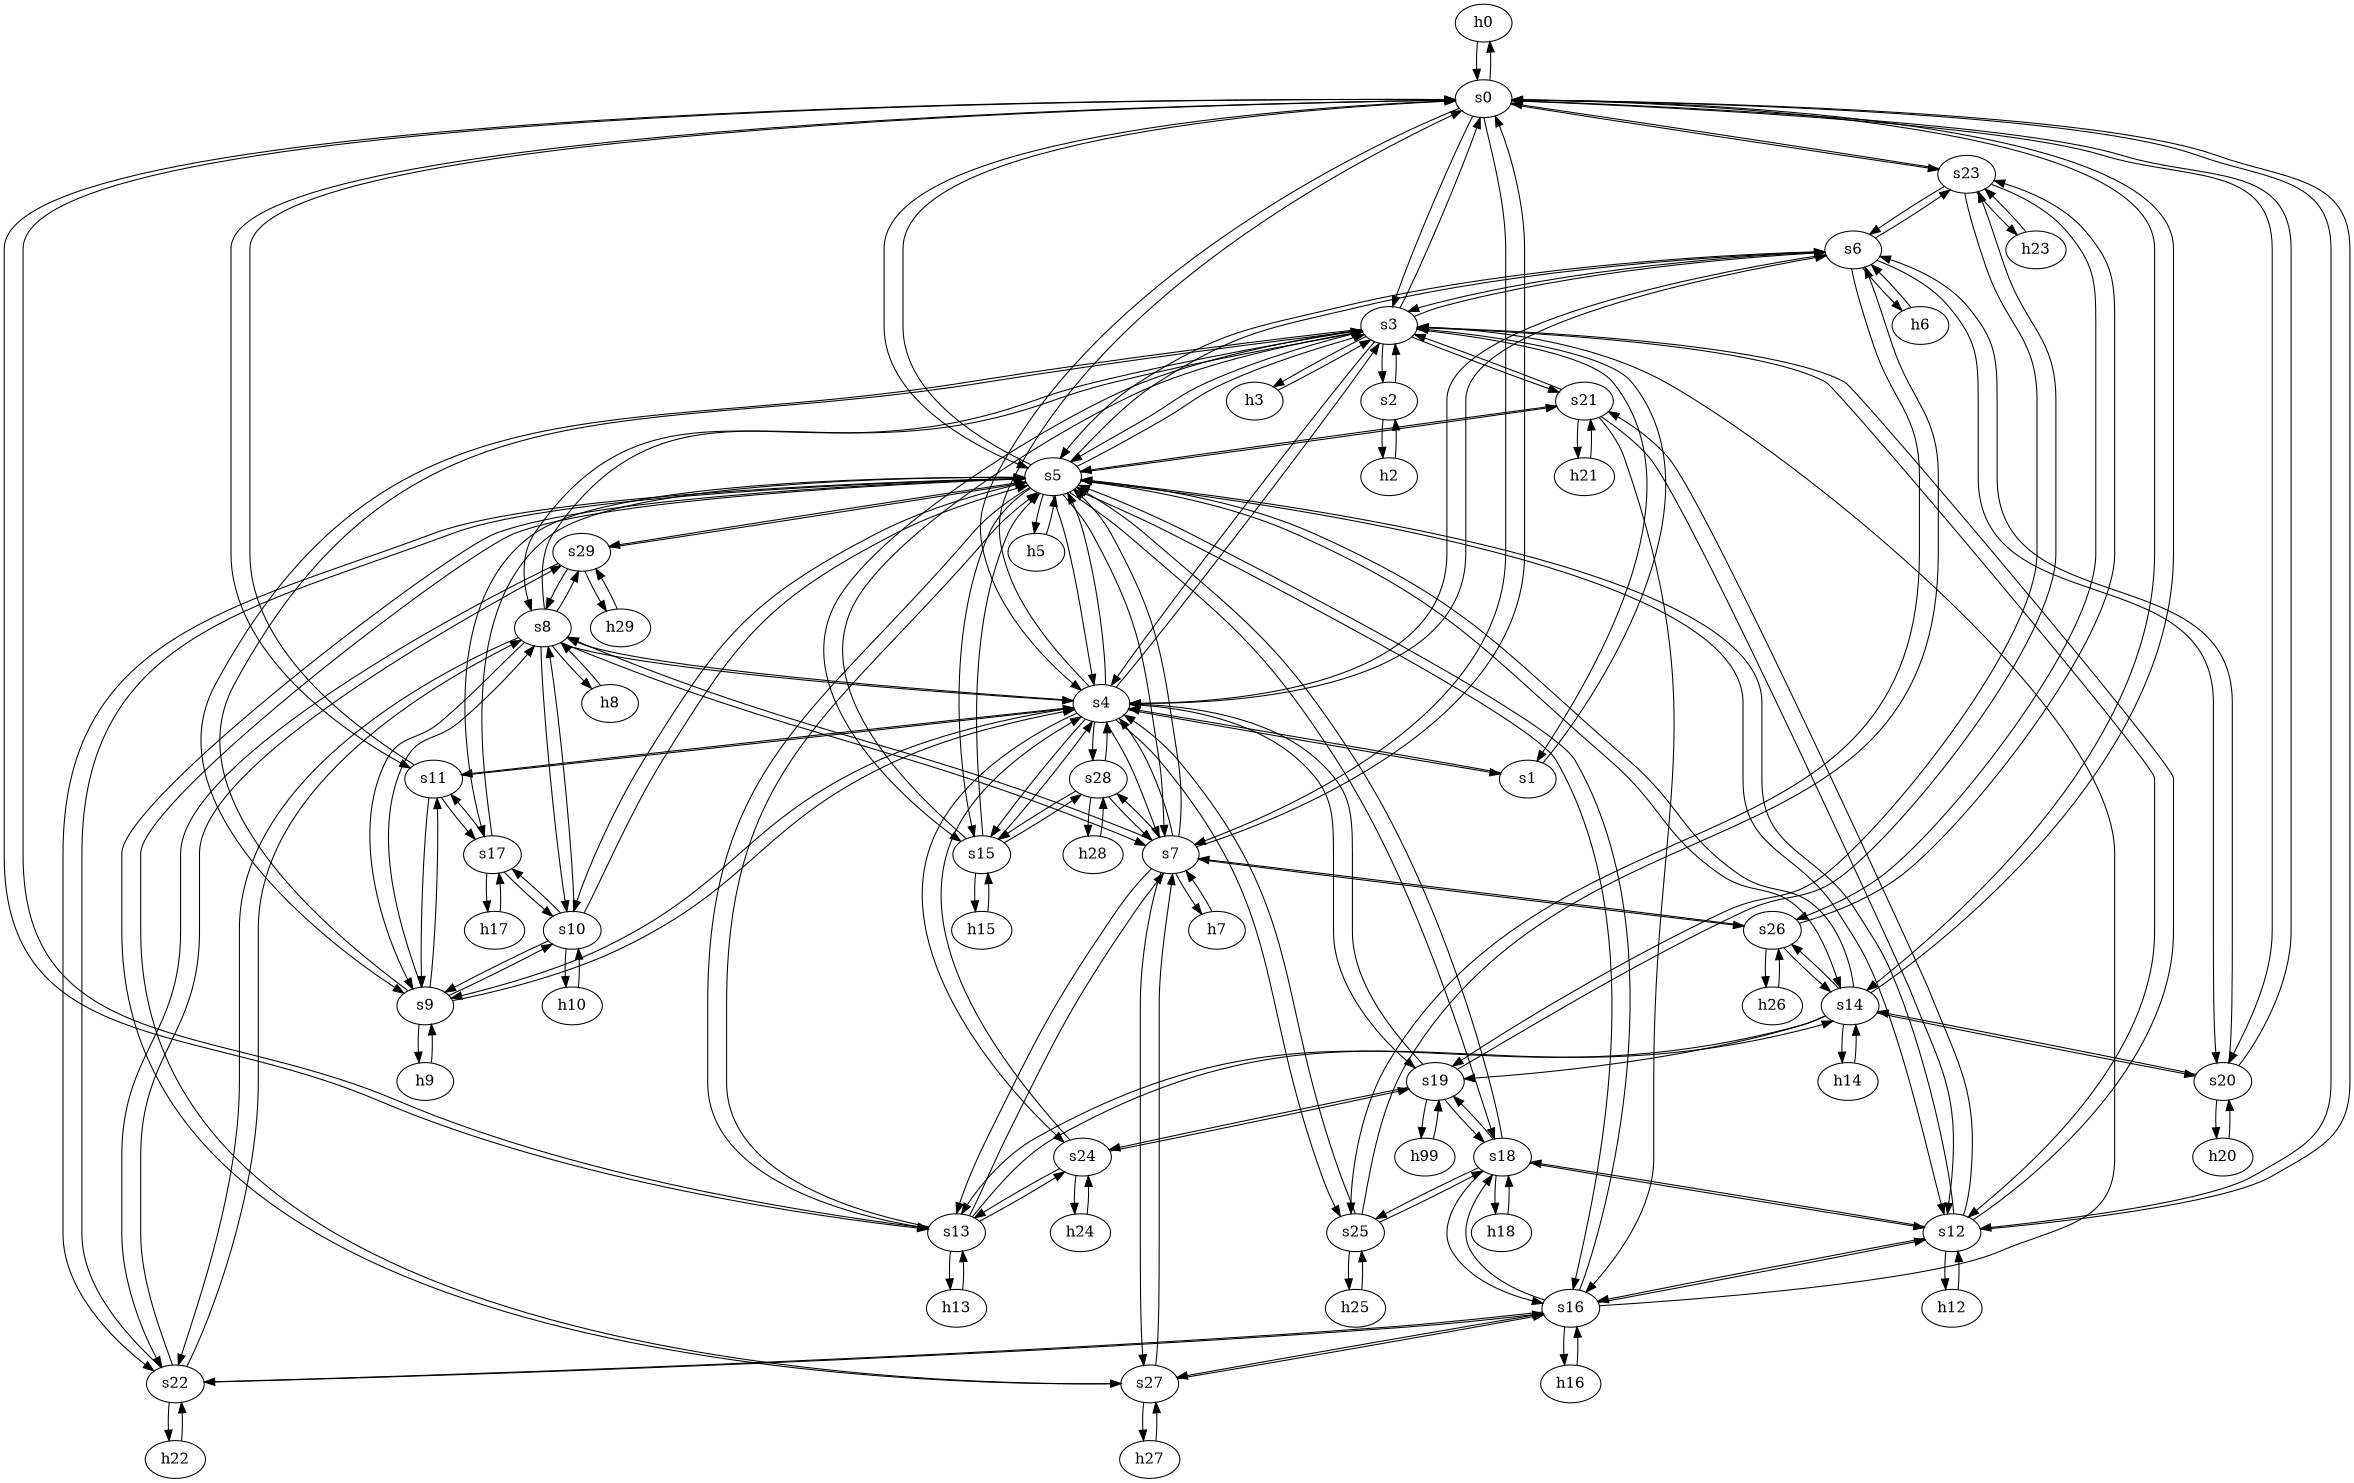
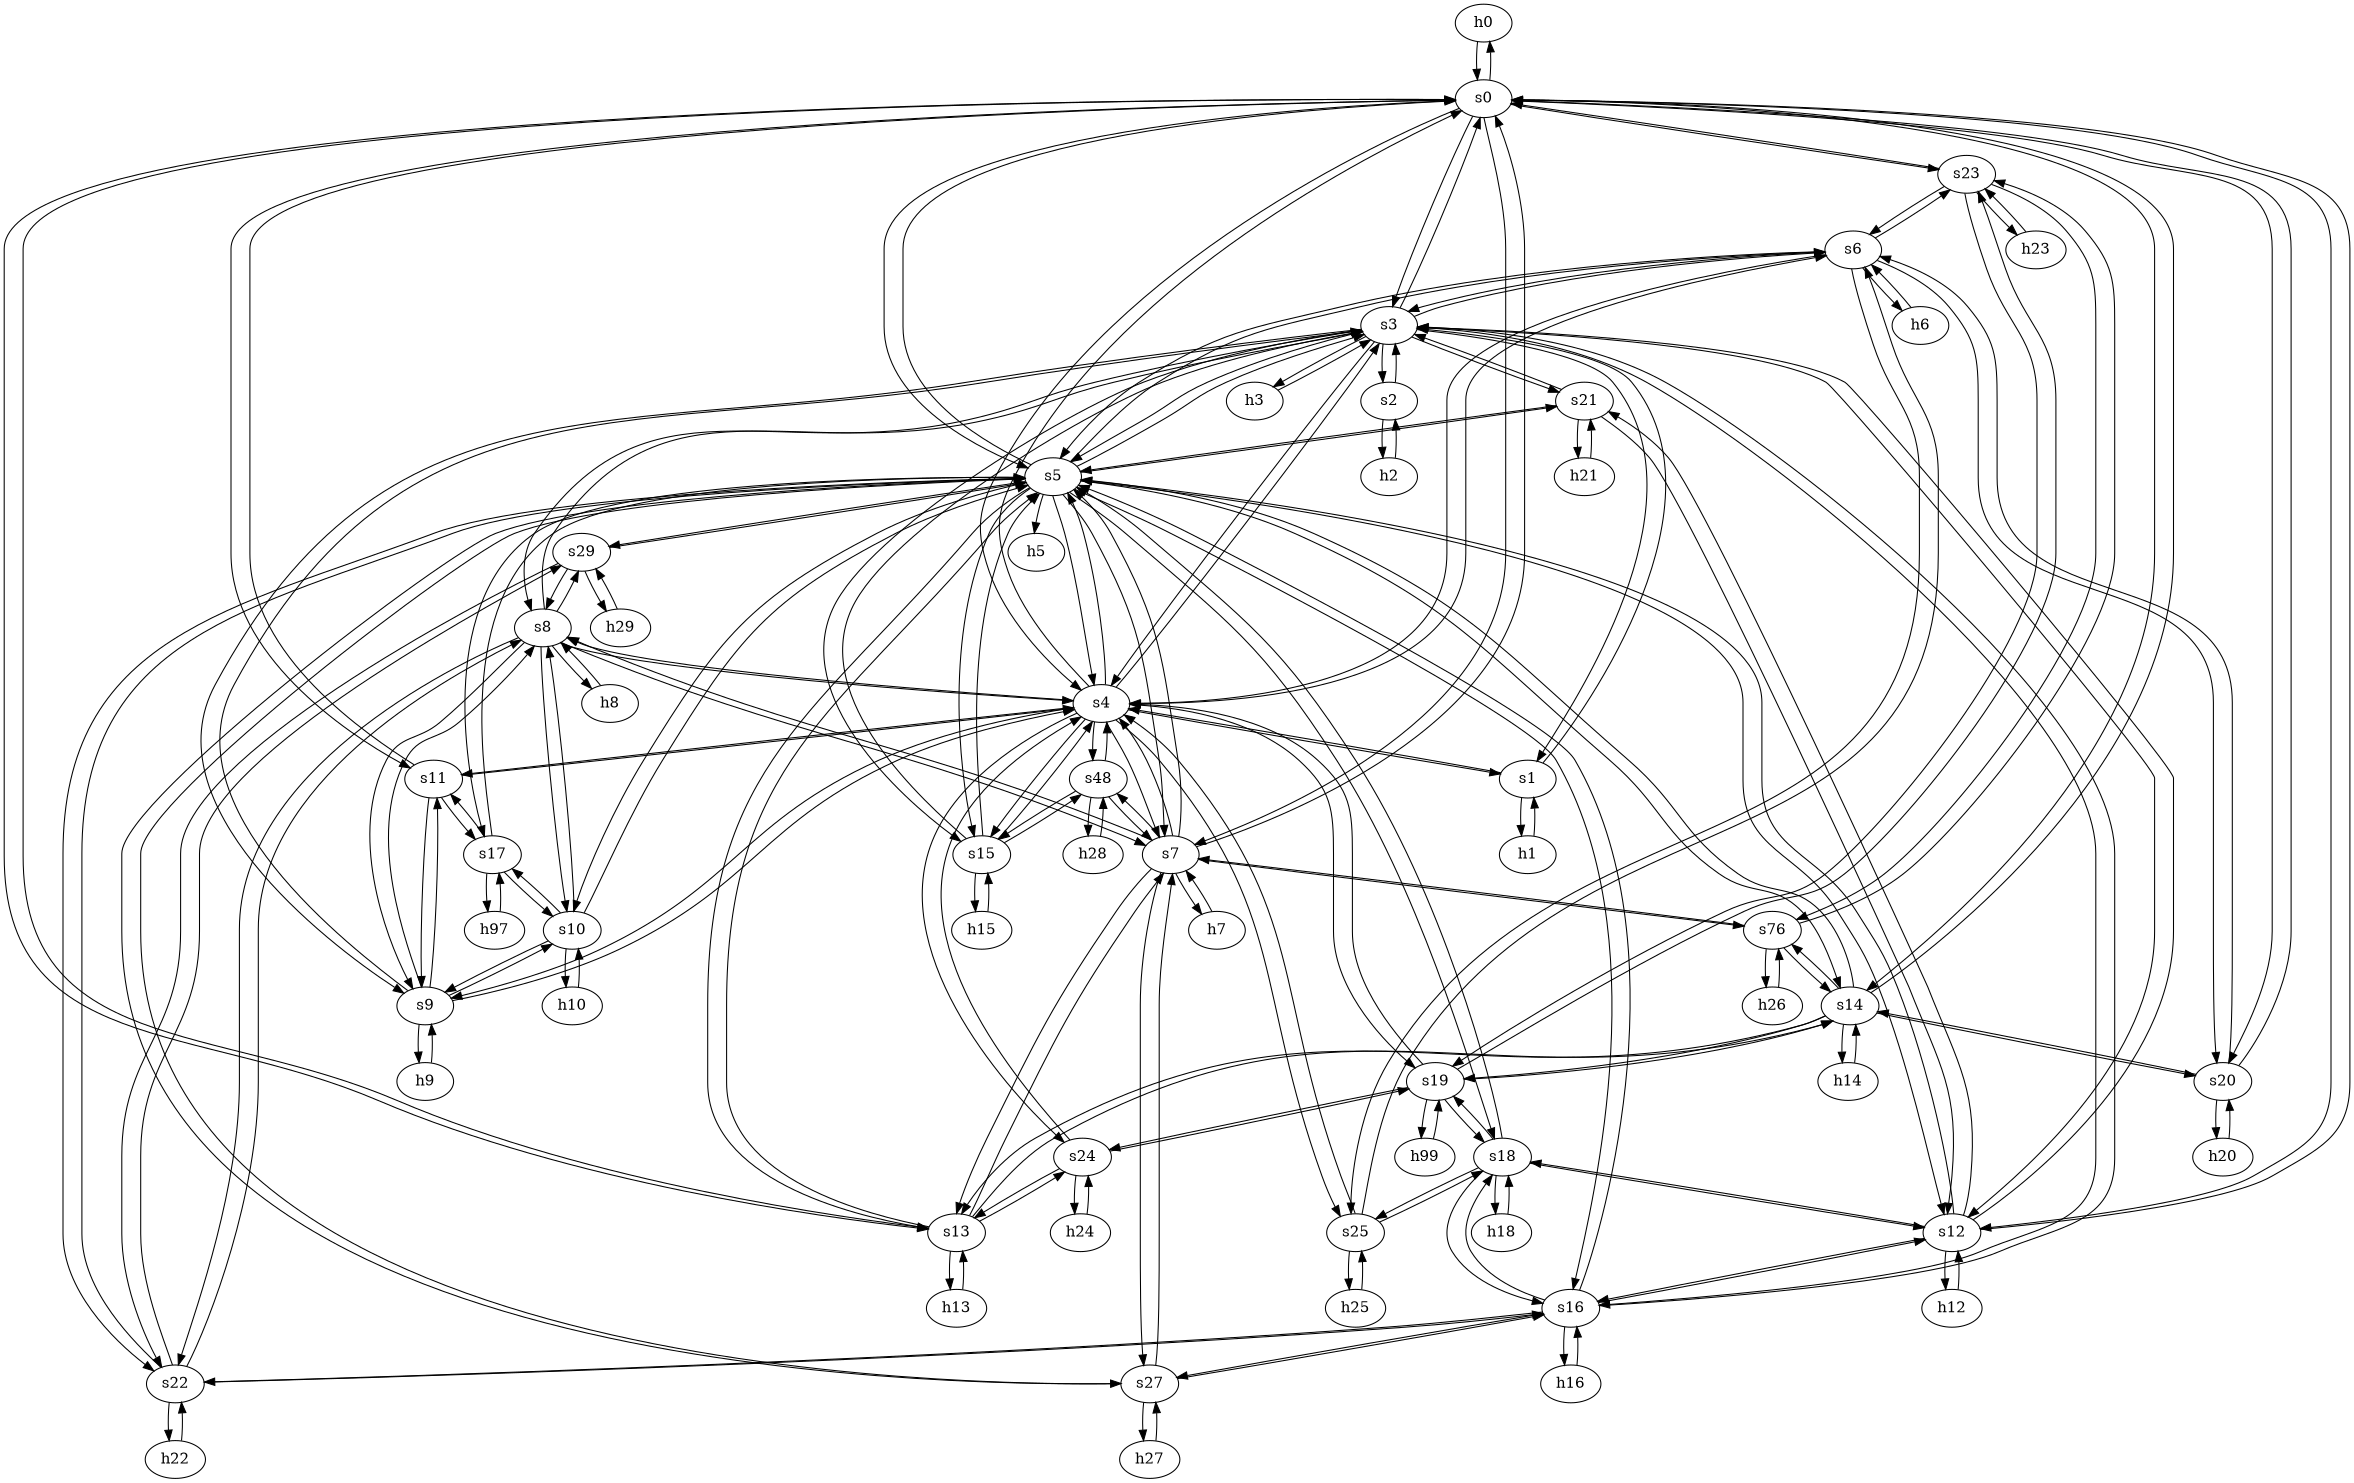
edge "h5" -> "s5": removed
node "s28": label "s28" -> "s48"
node "h1": added
edge "s21" -> "s16": now "s3" -> "s16"
node "h17": label "h17" -> "h97"
node "s26": label "s26" -> "s76"
edge "s19" -> "s14": added
